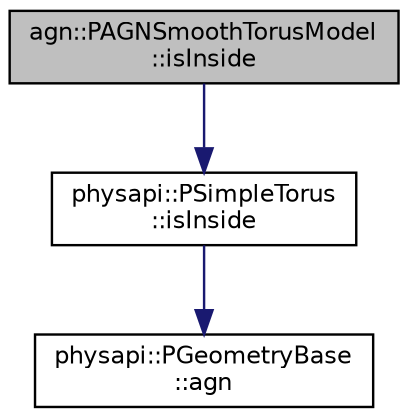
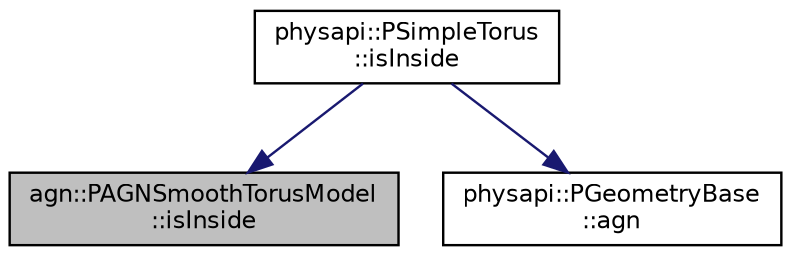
edge "agn::PAGNSmoothTorusModel ::isInside" -> "physapi::PSimpleTorus ::isInside": reversed
